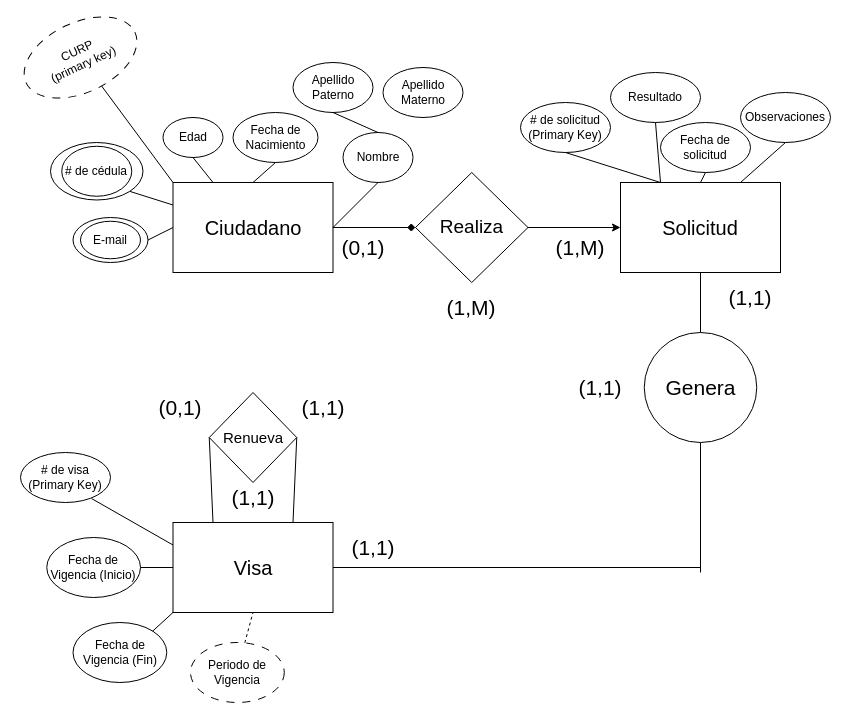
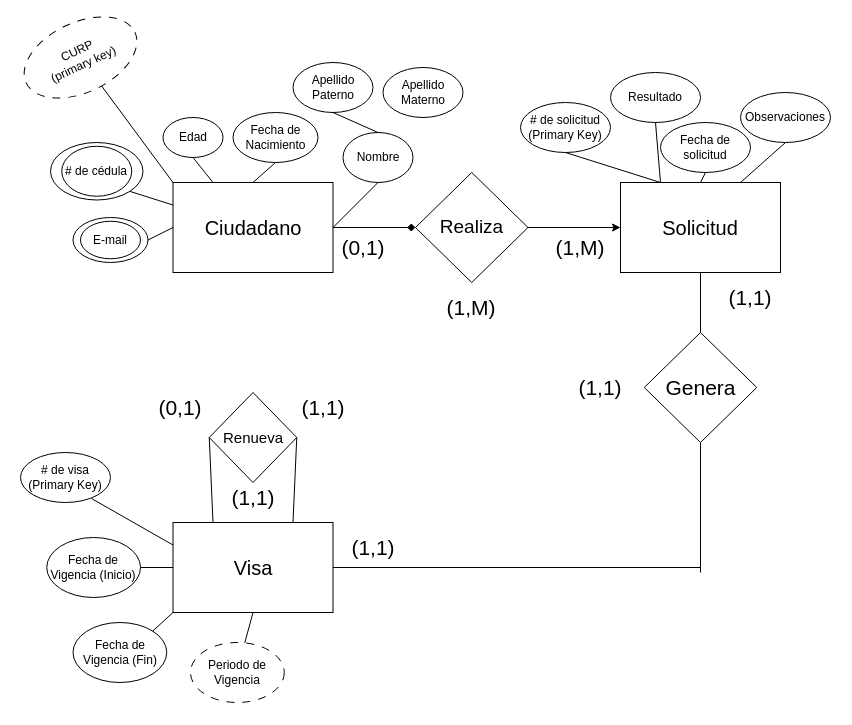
node "Genera": shape ellipse -> diamond
edge "Visa" -- "Periodo de Vigencia": style dashed -> solid
